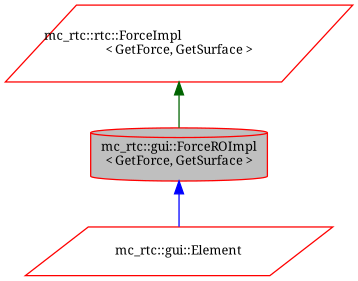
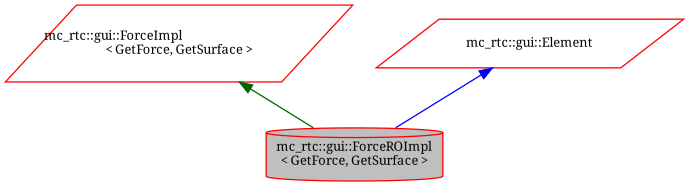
node "mc_rtc::rtc::ForceImpl < GetForce, GetSurface >": label "mc_rtc::rtc::ForceImpl < GetForce, GetSurface >" -> "mc_rtc::gui::ForceImpl < GetForce, GetSurface >"
edge "mc_rtc::gui::Element" -> "mc_rtc::gui::ForceROImpl < GetForce, GetSurface >": reversed
